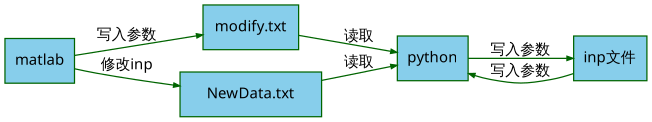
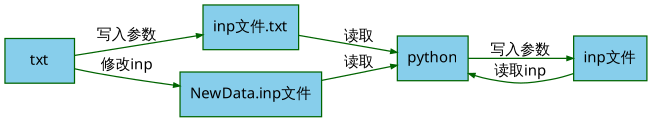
node "modify.txt": label "modify.txt" -> "inp文件.txt"
node "matlab": label "matlab" -> "txt"
edge "inp文件" -> "python": label "写入参数" -> "读取inp"
node "NewData.txt": label "NewData.txt" -> "NewData.inp文件"
